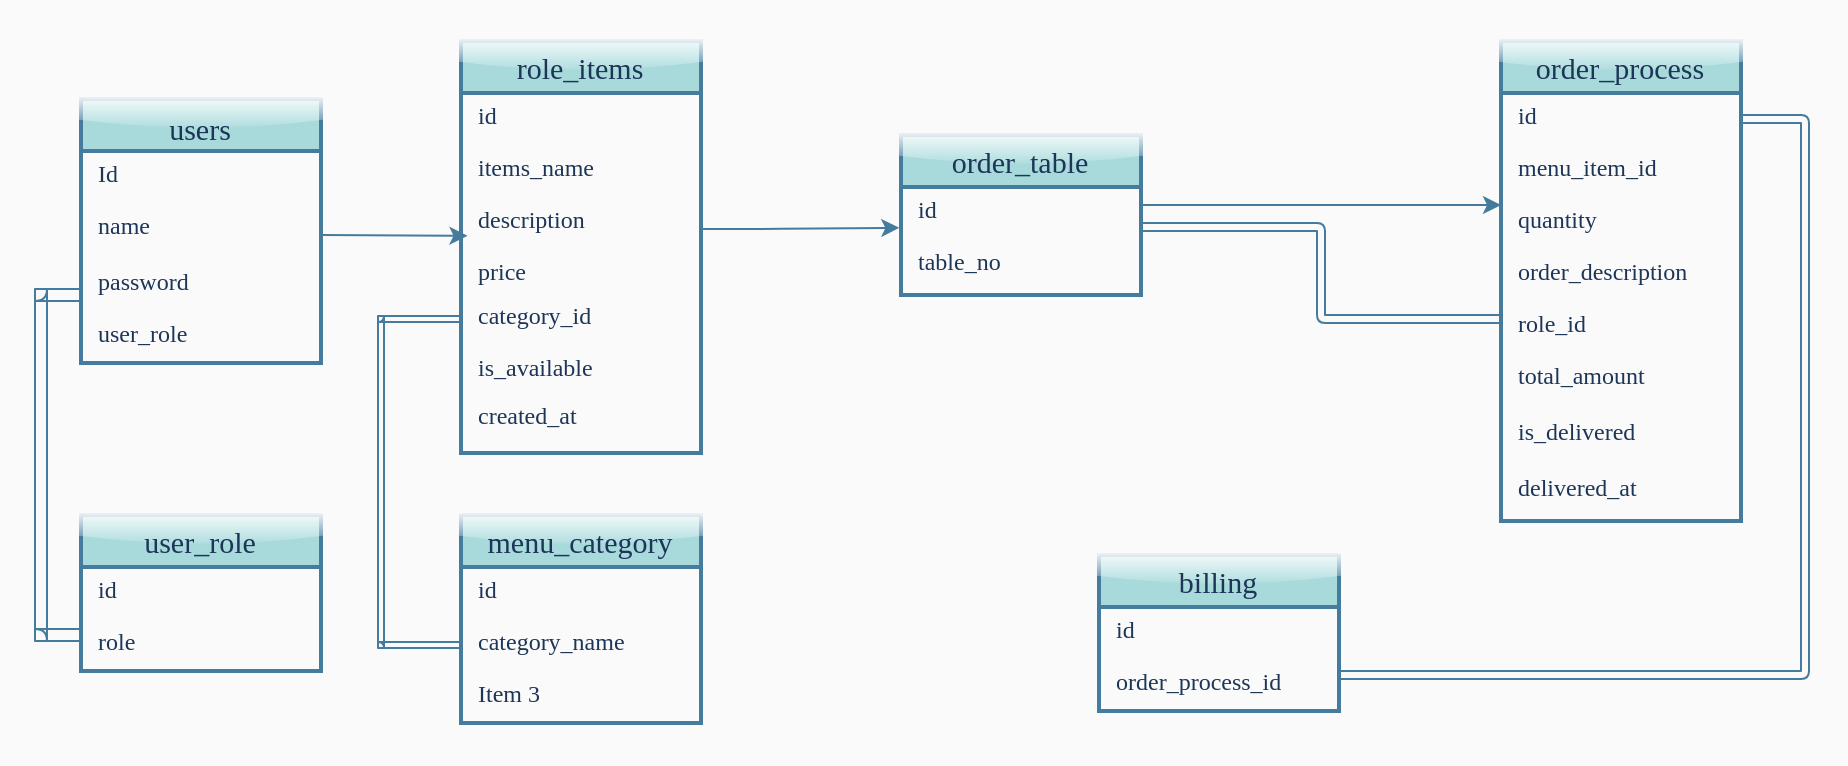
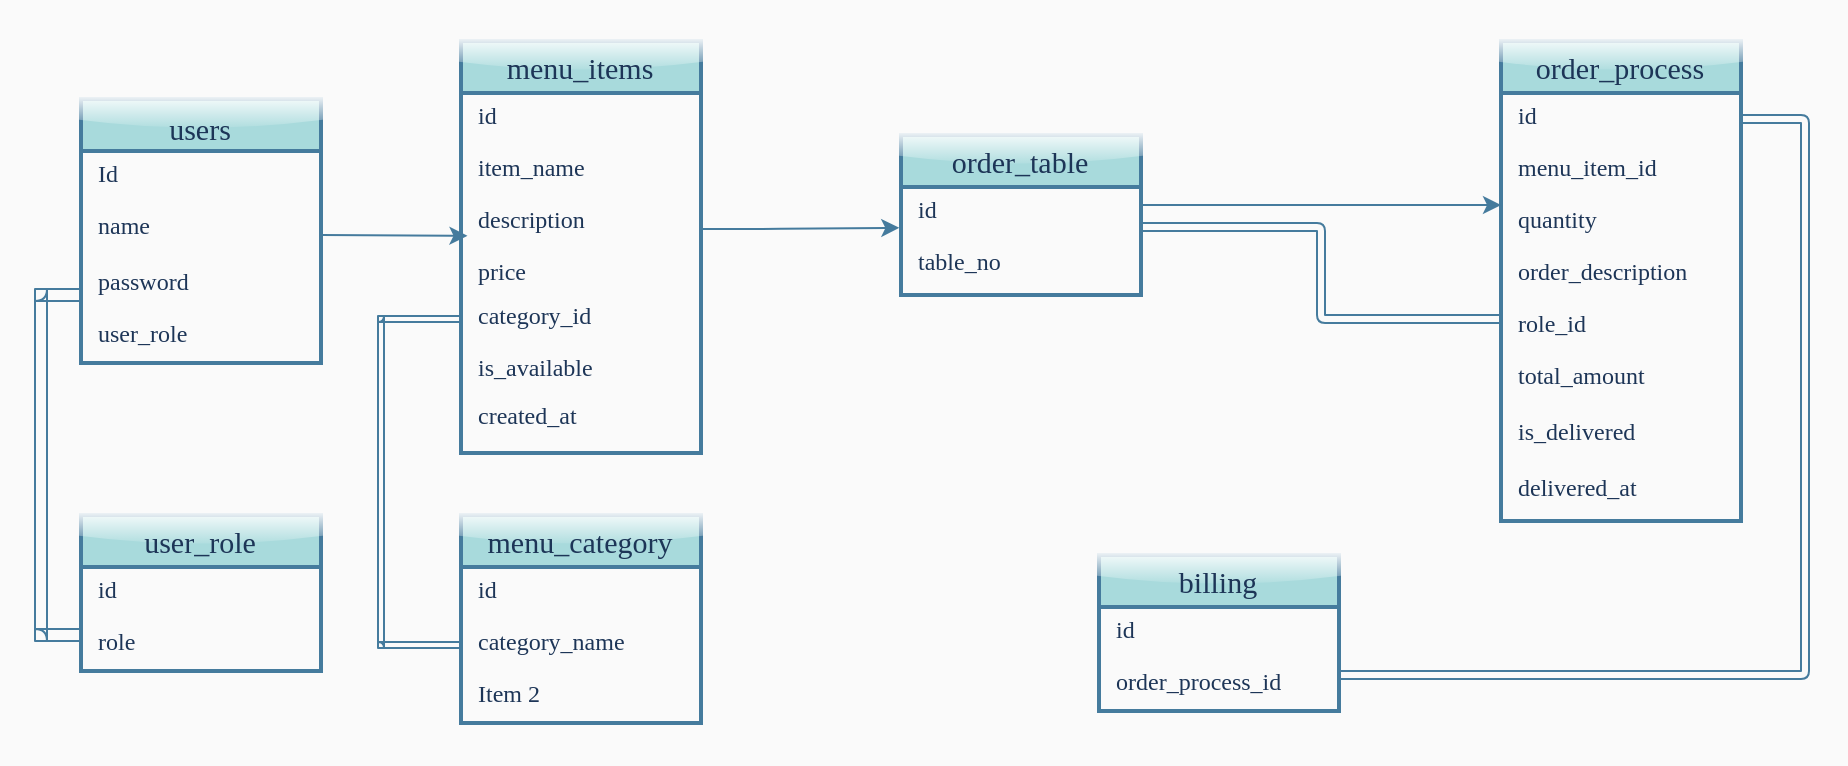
node "role_items": label "role_items" -> "menu_items"
node "items_name": label "items_name" -> "item_name"
node "Item 3": label "Item 3" -> "Item 2"
